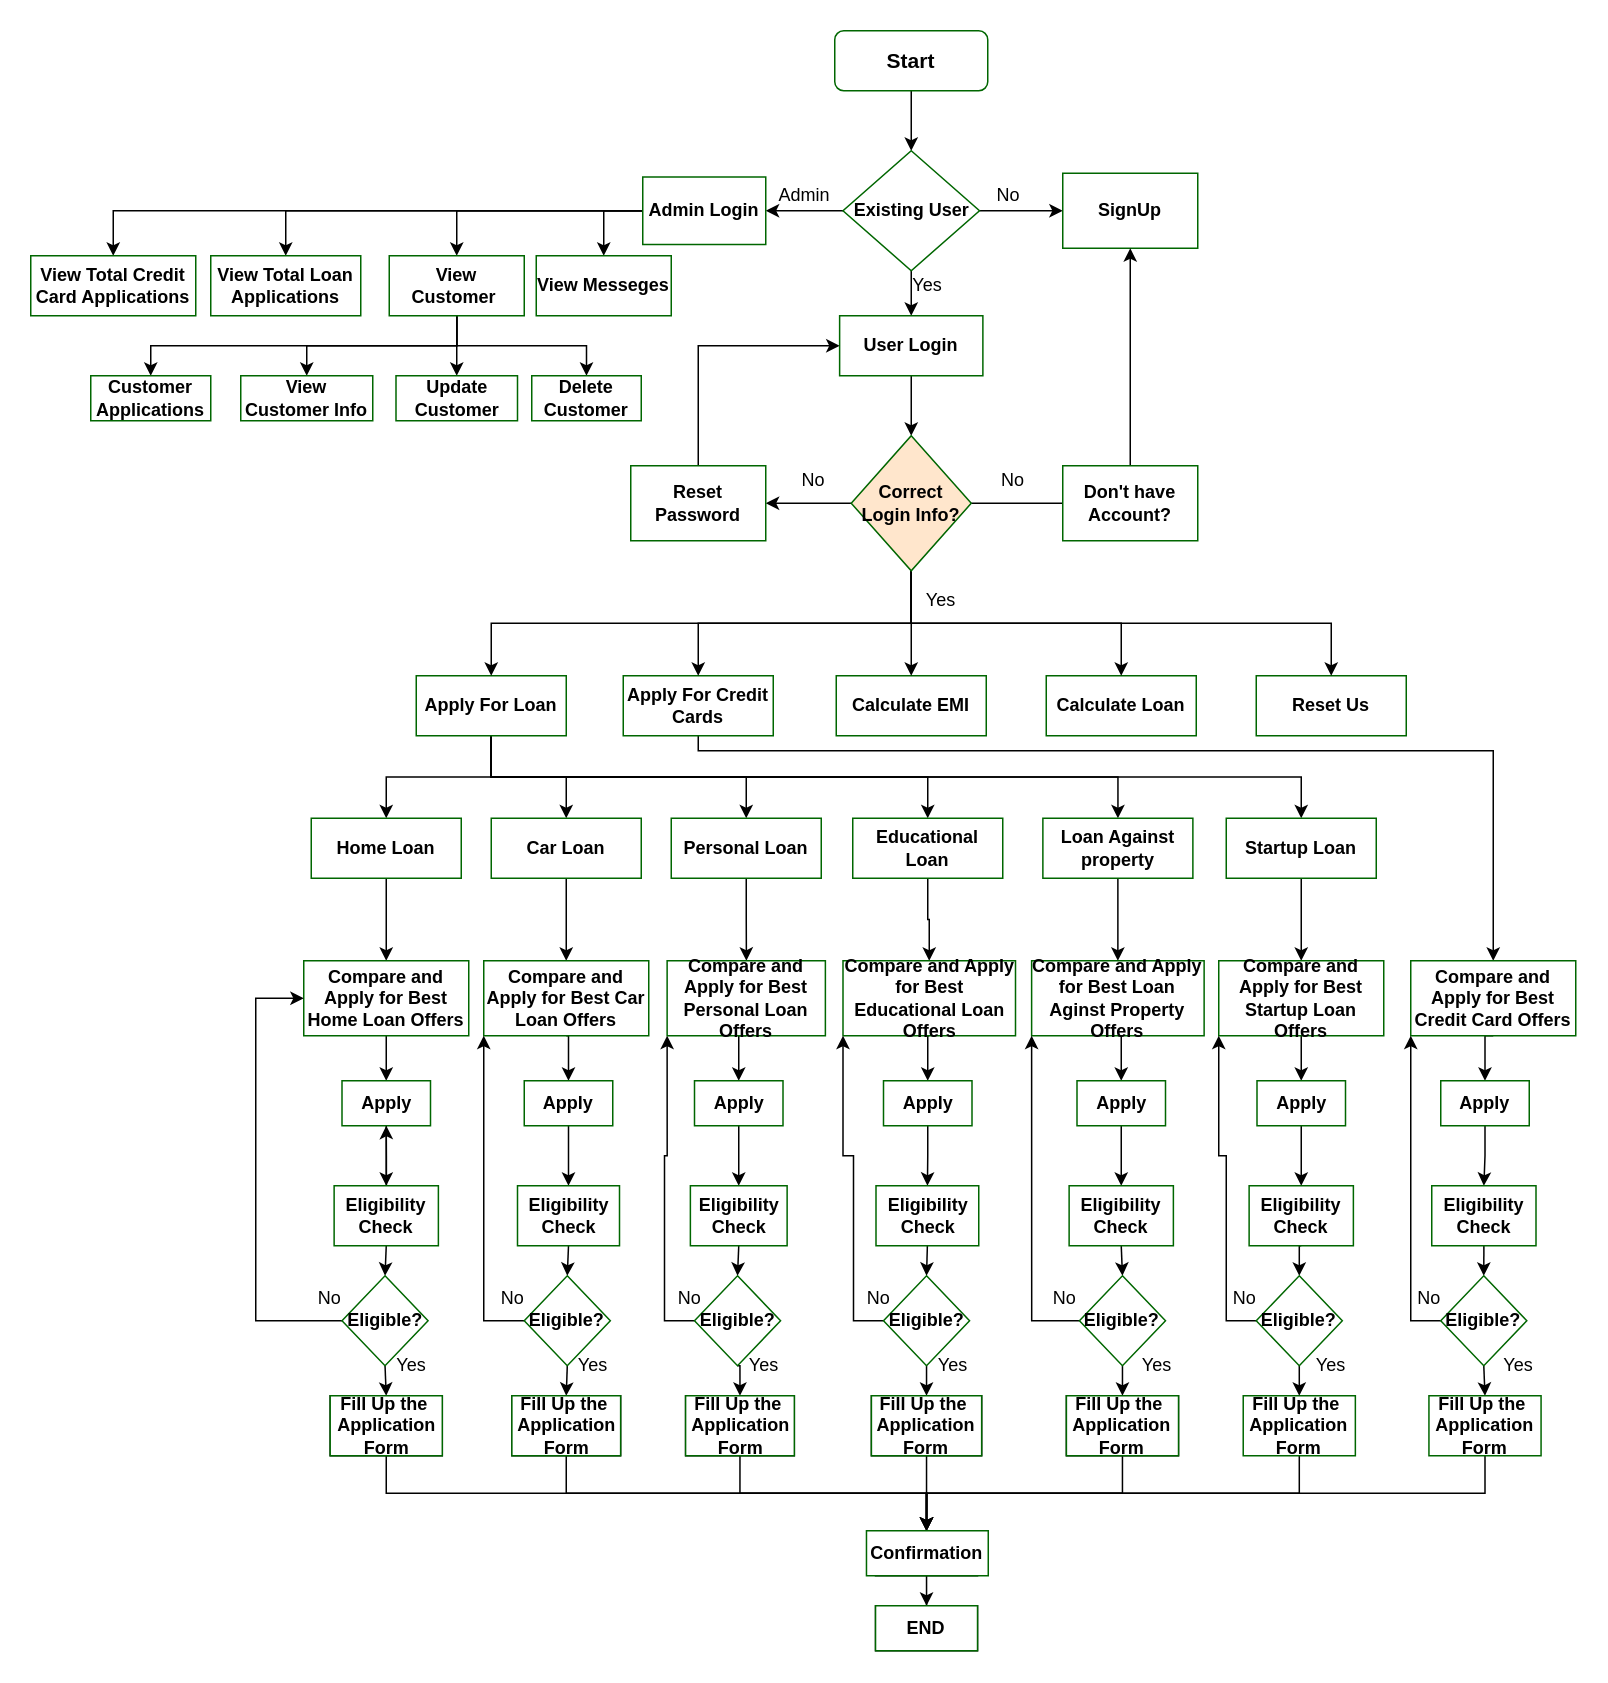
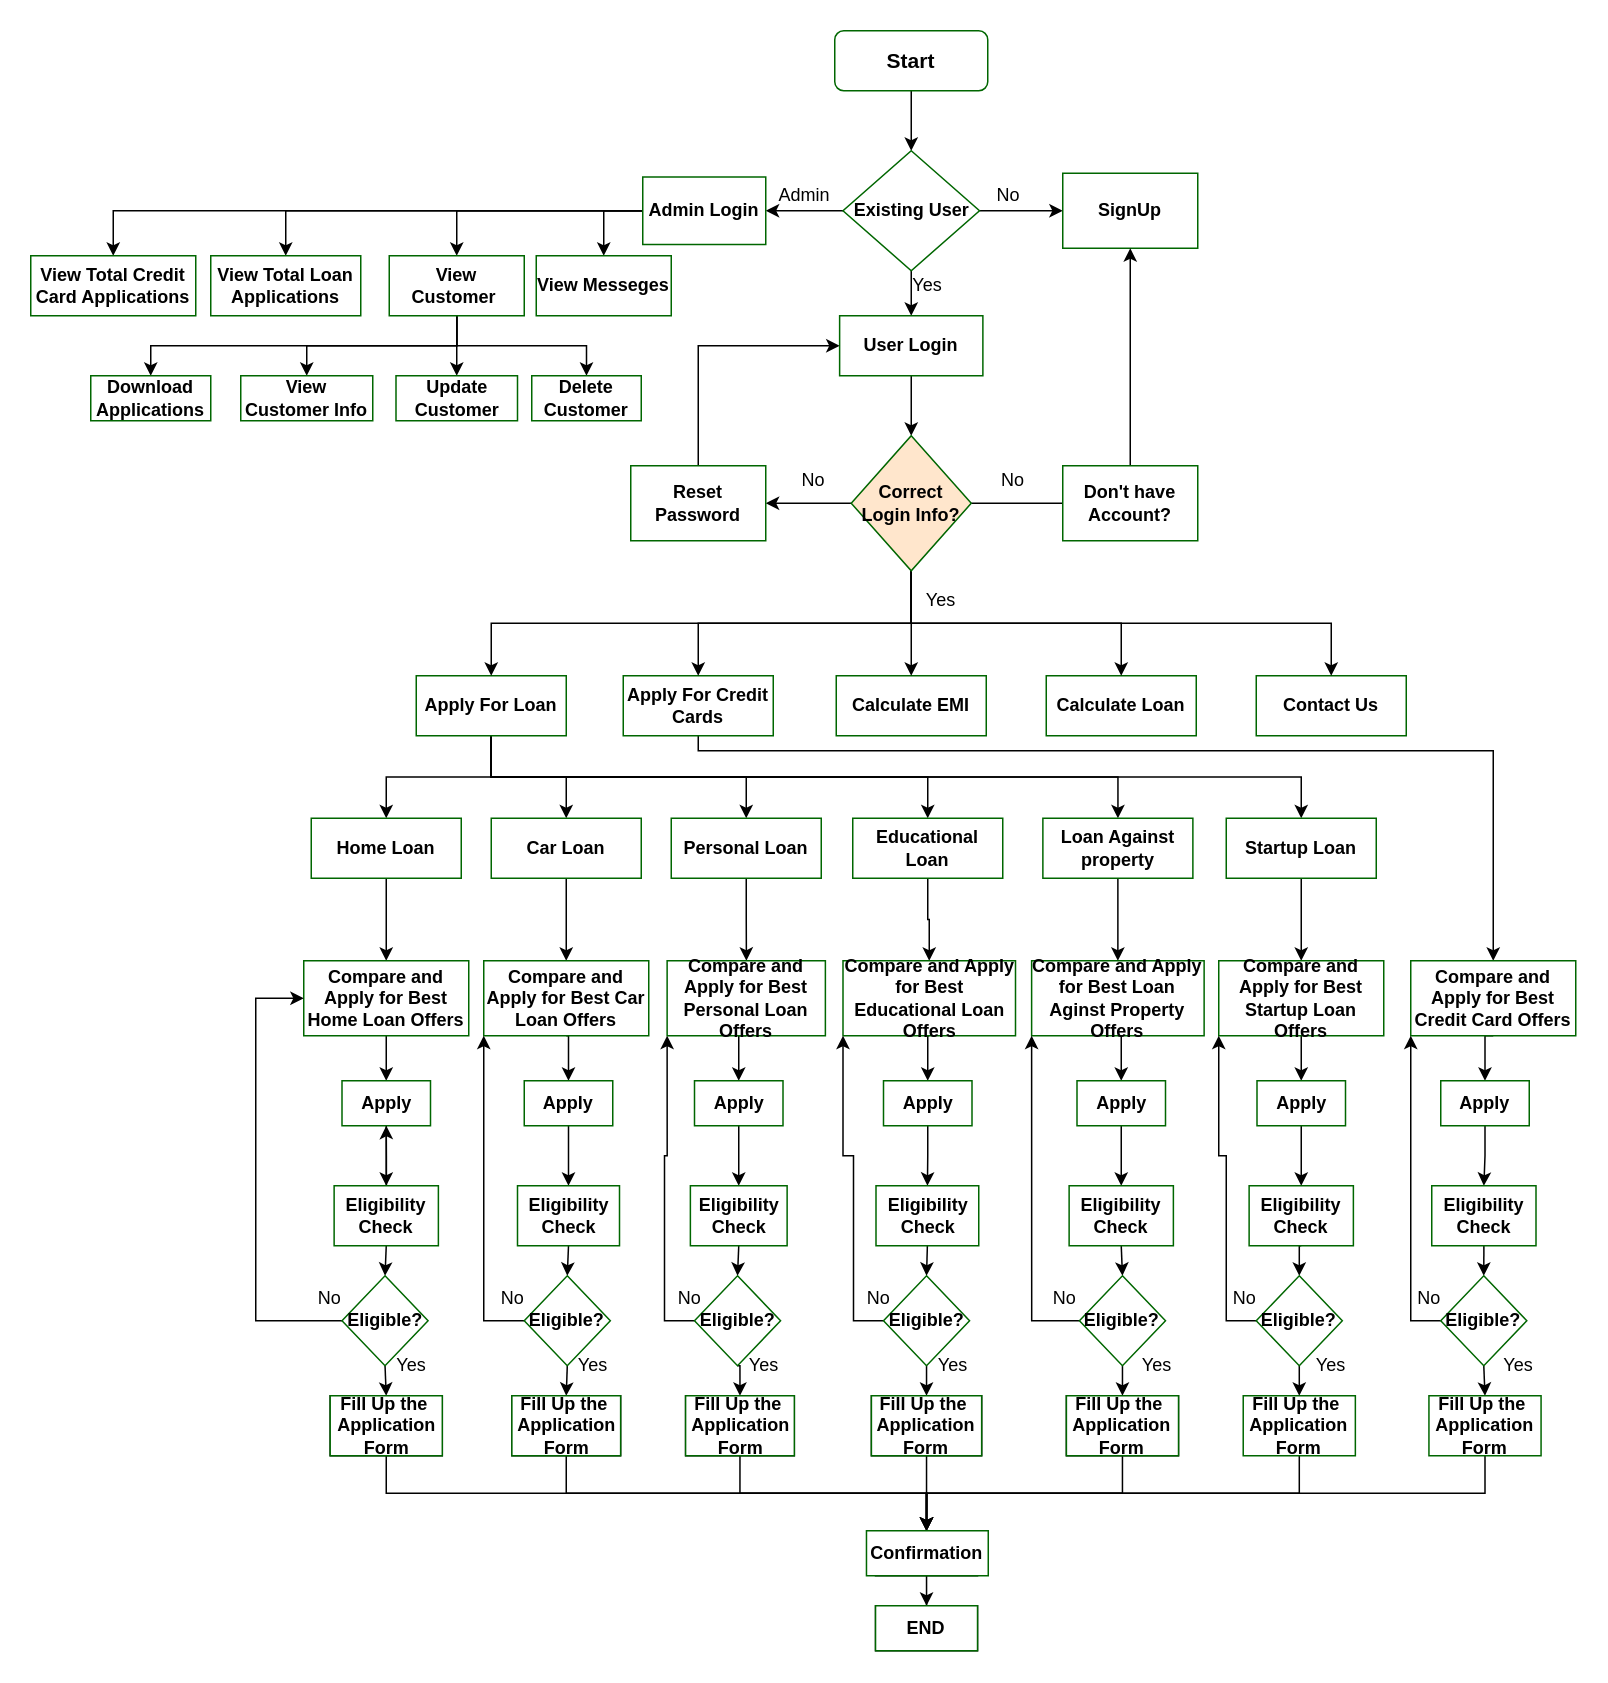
node "Customer Applications": label "Customer Applications" -> "Download Applications"
node "Reset Us": label "Reset Us" -> "Contact Us"
